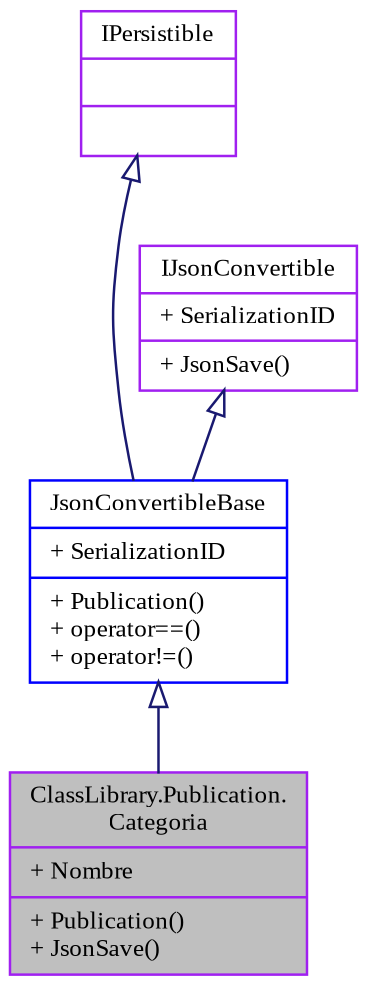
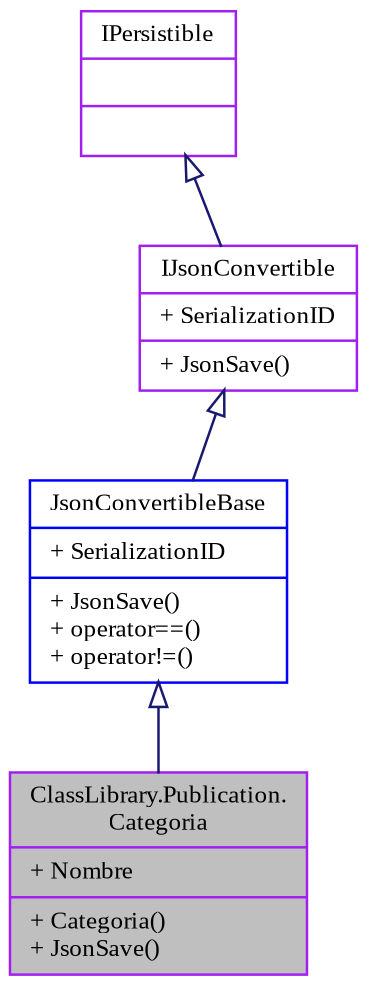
edge "JsonConvertibleBase" -> "IPersistible": now "IJsonConvertible" -> "IPersistible"
node "JsonConvertibleBase": text "+ Publication()" -> "+ JsonSave()"
node "ClassLibrary.Publication.": text "+ Publication()" -> "+ Categoria()"
